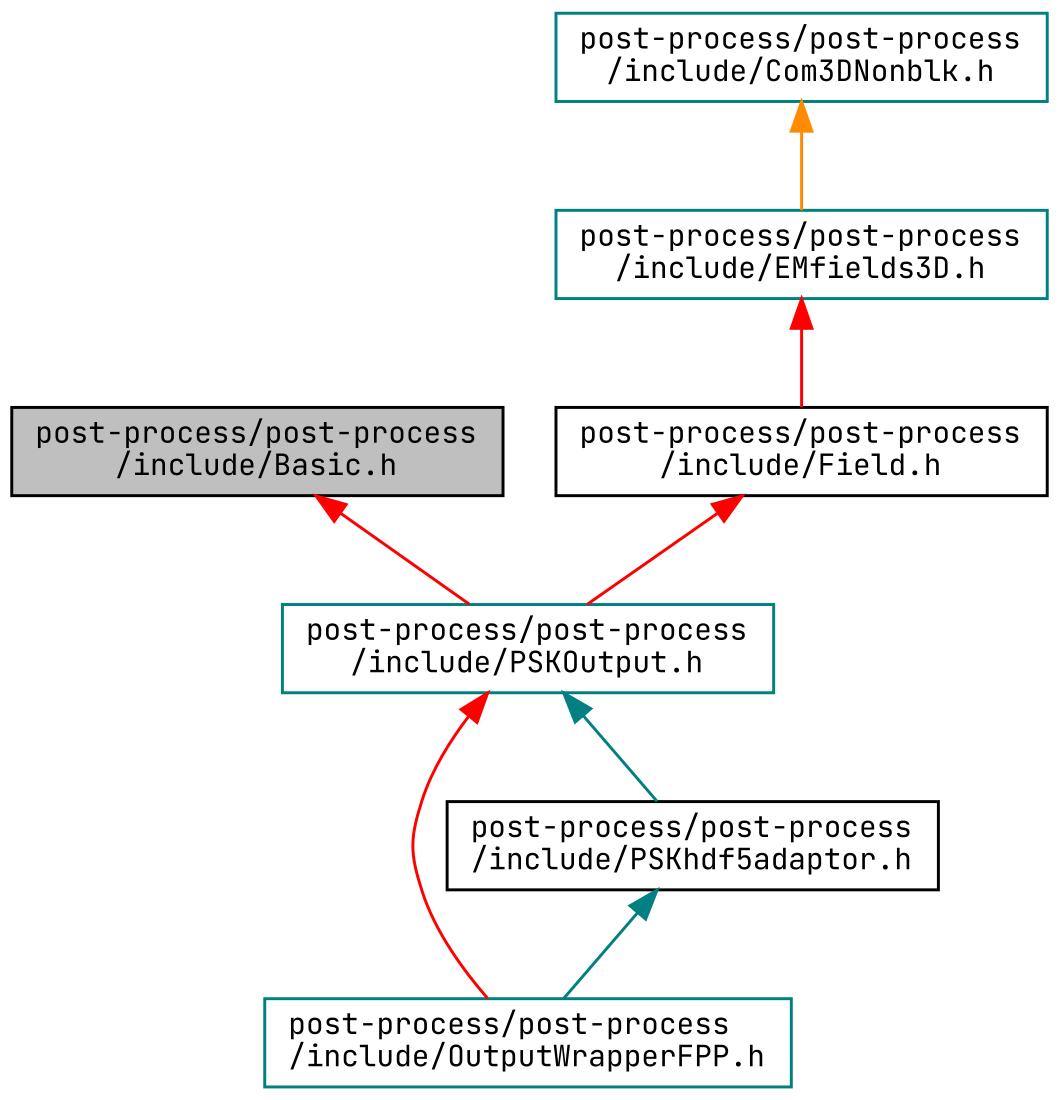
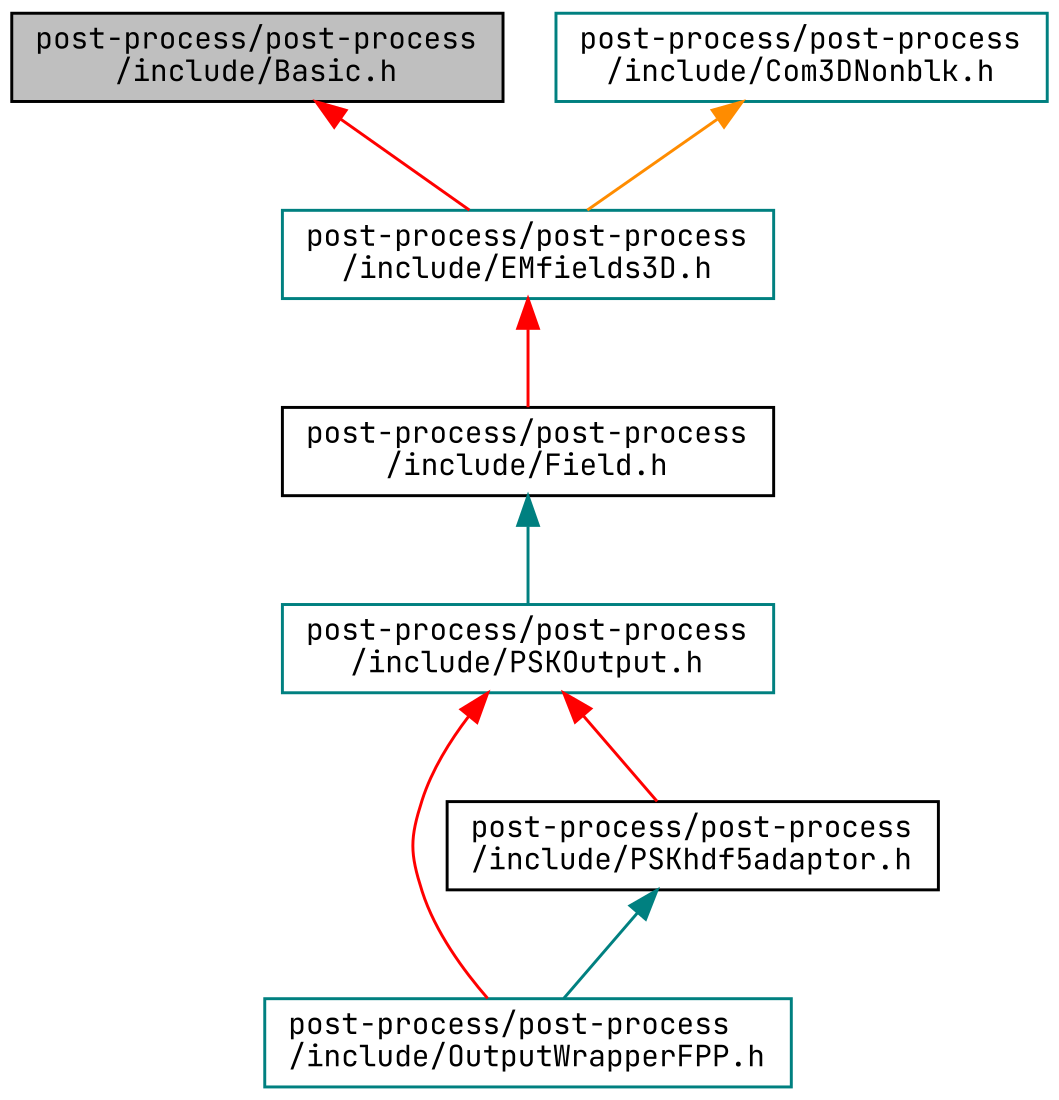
edge "post-process/post-process /include/PSKOutput.h" -> "post-process/post-process /include/Basic.h": now "post-process/post-process /include/EMfields3D.h" -> "post-process/post-process /include/Basic.h"
edge "post-process/post-process /include/PSKOutput.h" -> "post-process/post-process /include/Field.h": color red -> teal
edge "post-process/post-process /include/PSKhdf5adaptor.h" -> "post-process/post-process /include/PSKOutput.h": color teal -> red
